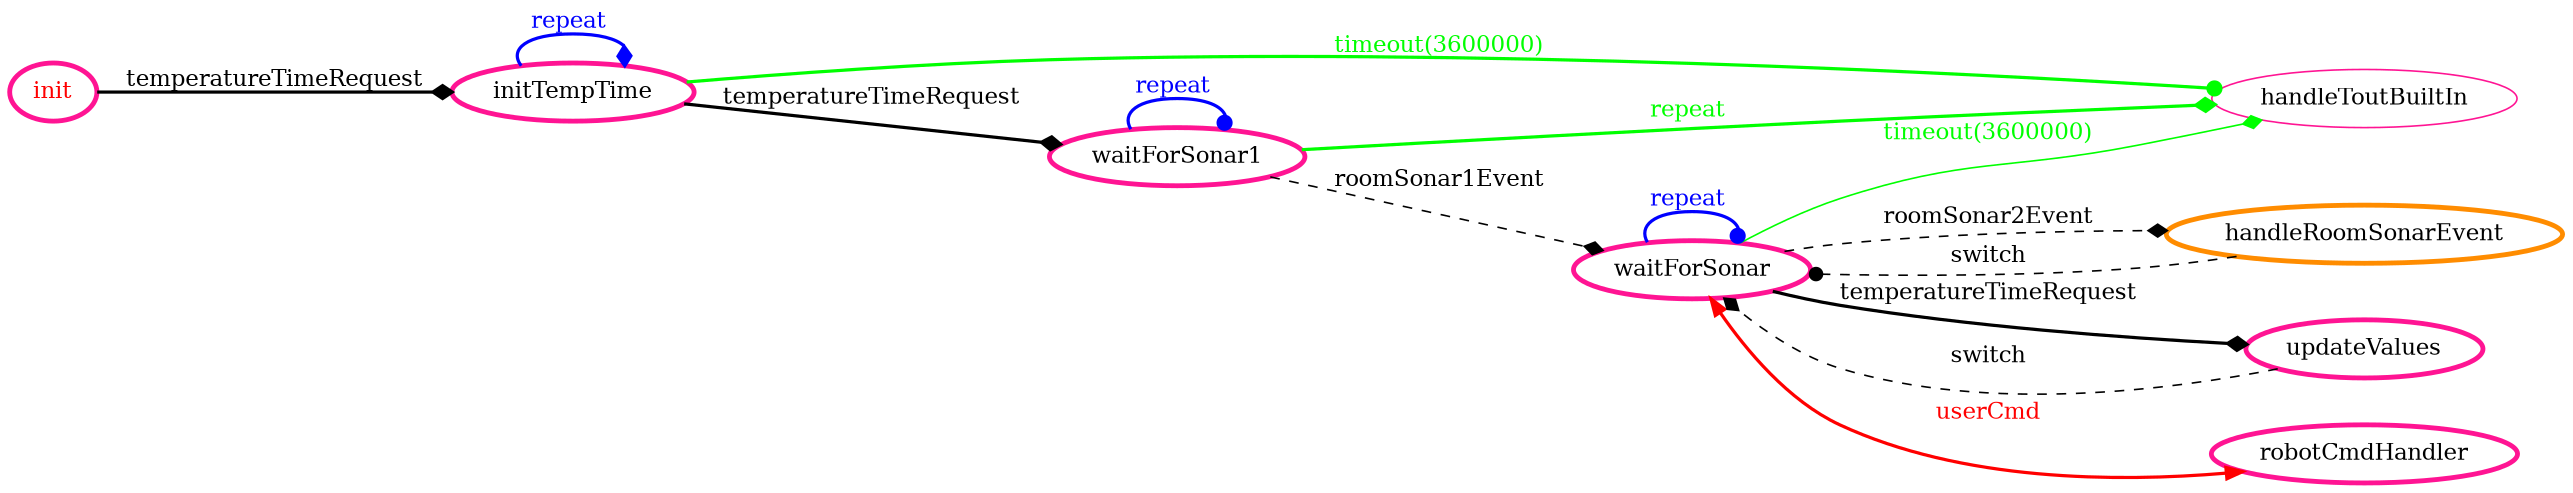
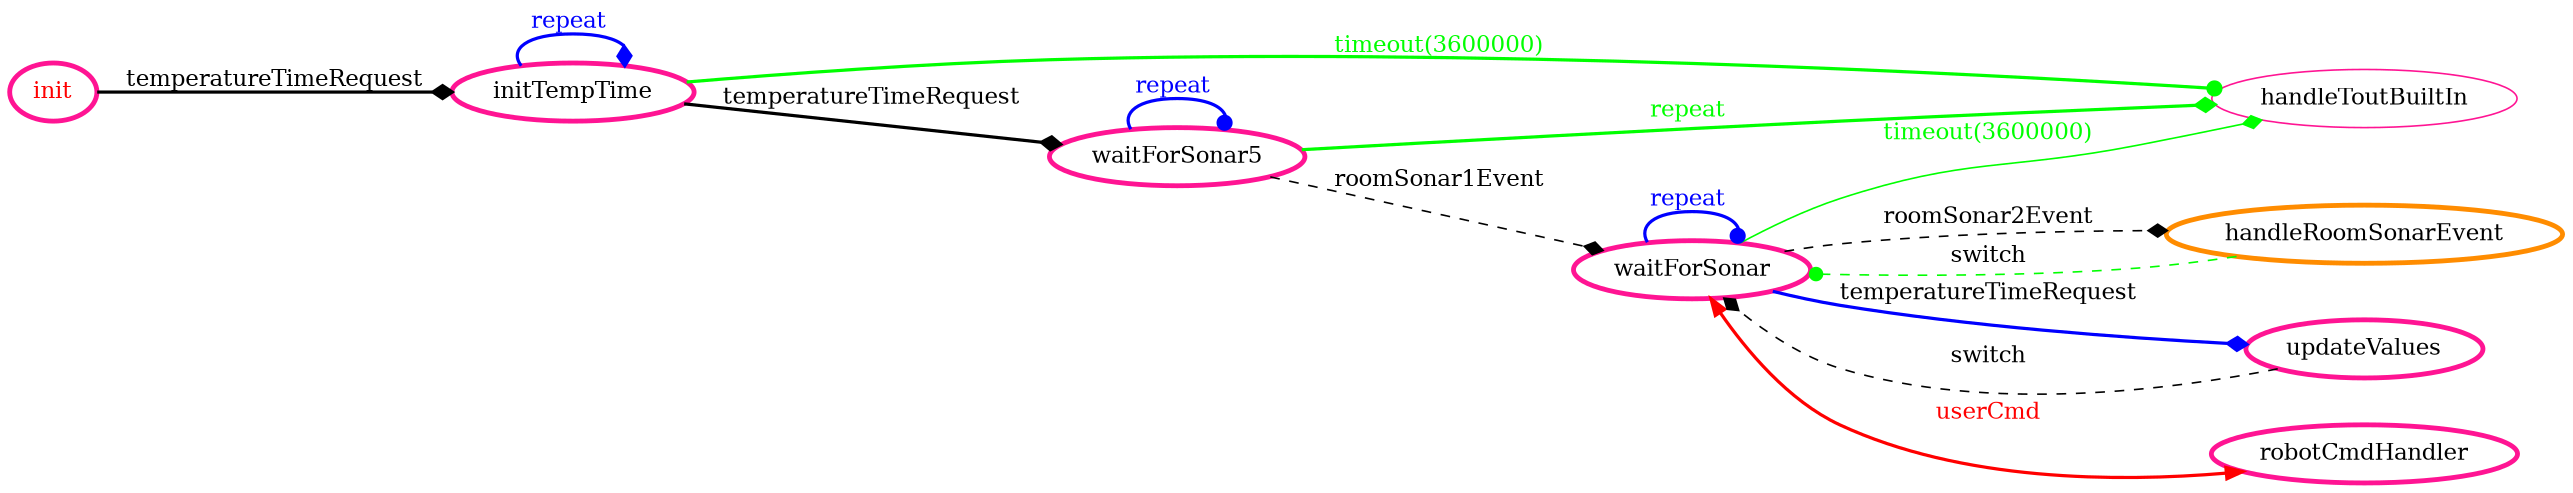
node "waitForSonar1": label "waitForSonar1" -> "waitForSonar5"
edge "handleRoomSonarEvent" -> "waitForSonar": color black -> green
edge "waitForSonar" -> "updateValues": color black -> blue
